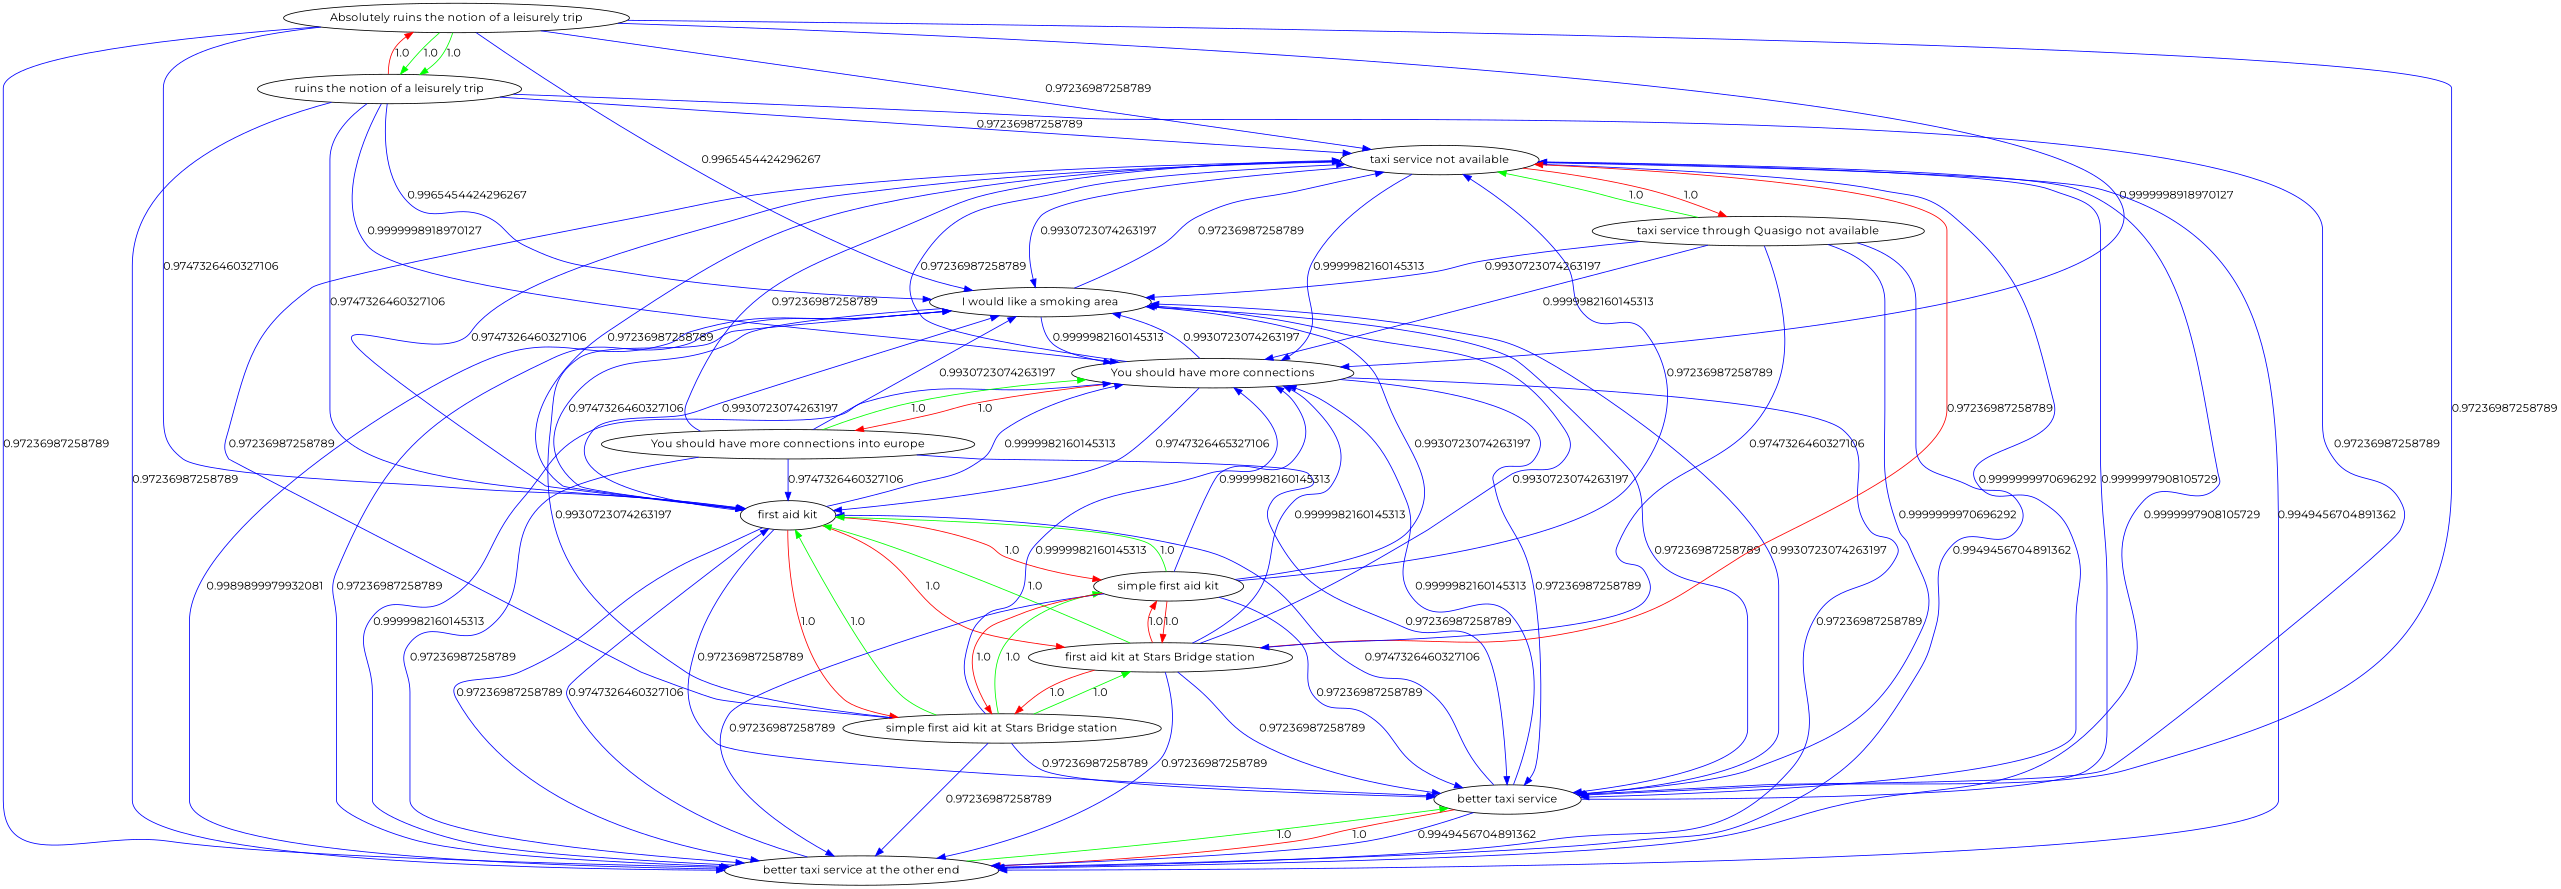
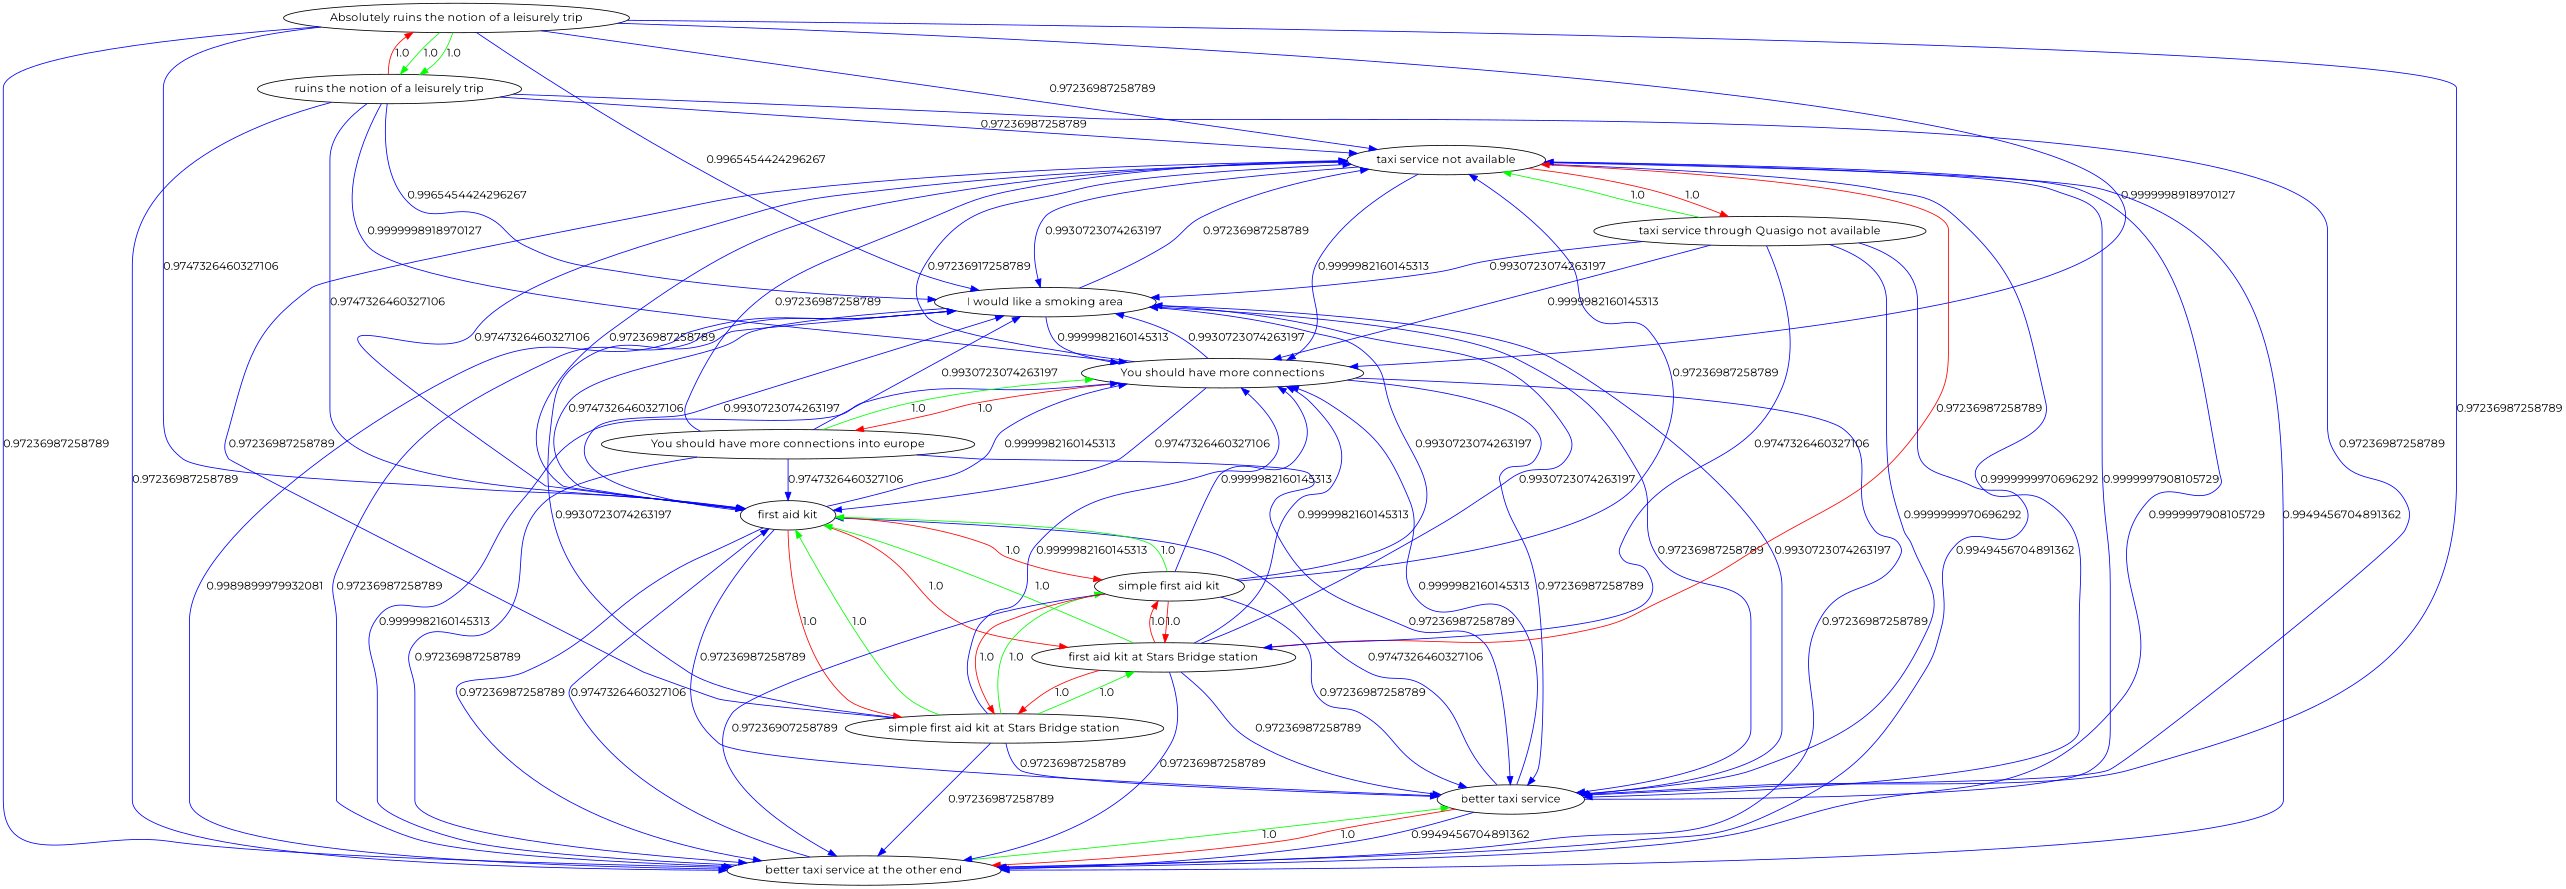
edge "You should have more connections" -> "taxi service not available": label "0.97236987258789" -> "0.97236917258789"
edge "You should have more connections" -> "first aid kit": label "0.9747326465327106" -> "0.9747326460327106"
edge "simple first aid kit" -> "better taxi service at the other end": label "0.97236987258789" -> "0.97236907258789"
